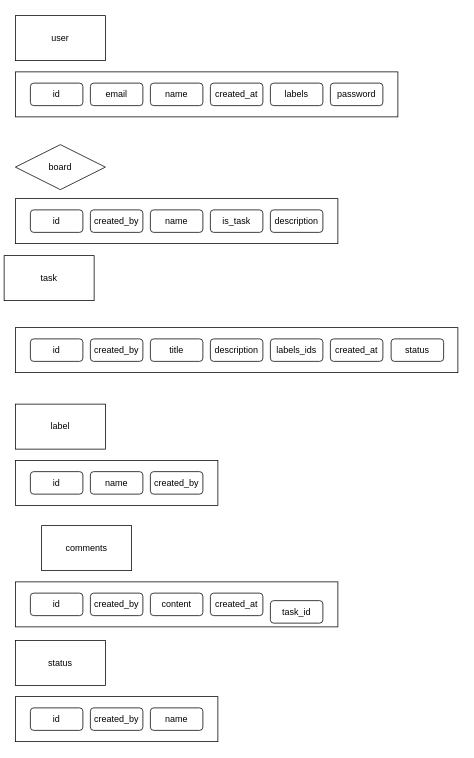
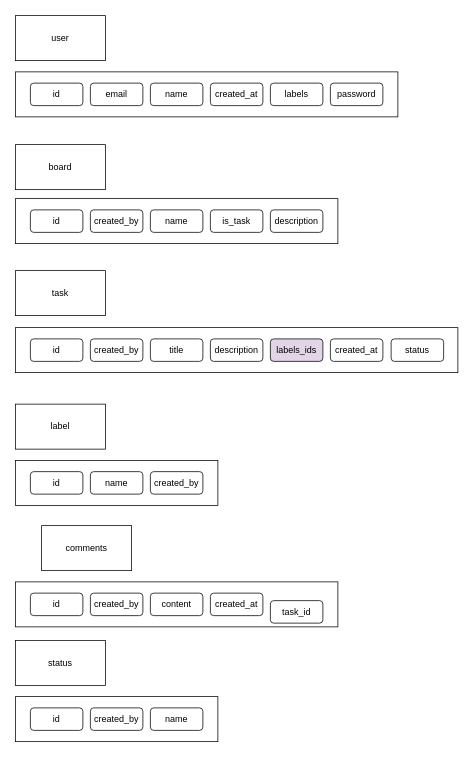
node "board": shape diamond -> rectangle
node "task": moved (49, 278) -> (60, 293)
node "labels_ids": fillcolor #ffffff -> #e1d5e7
